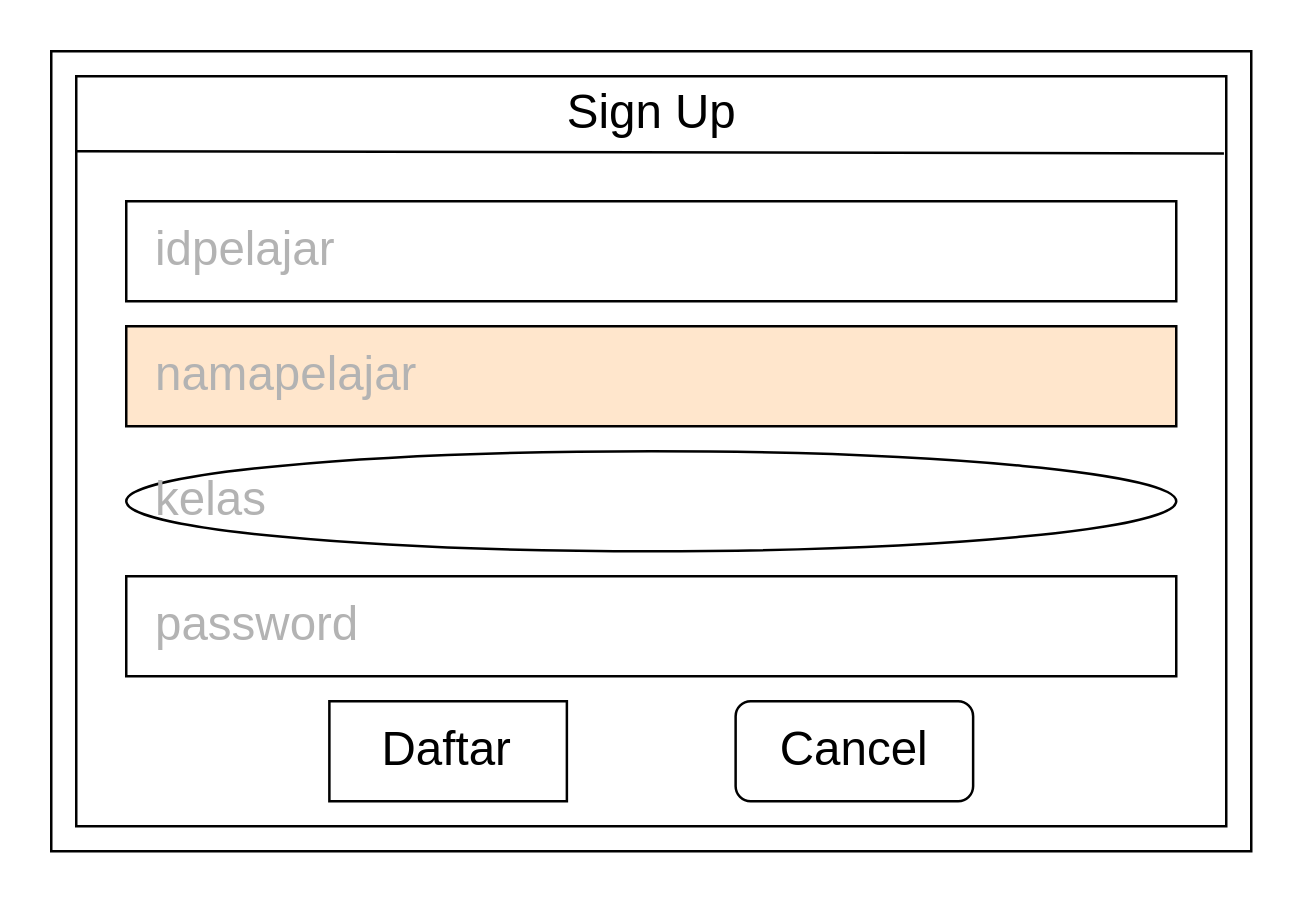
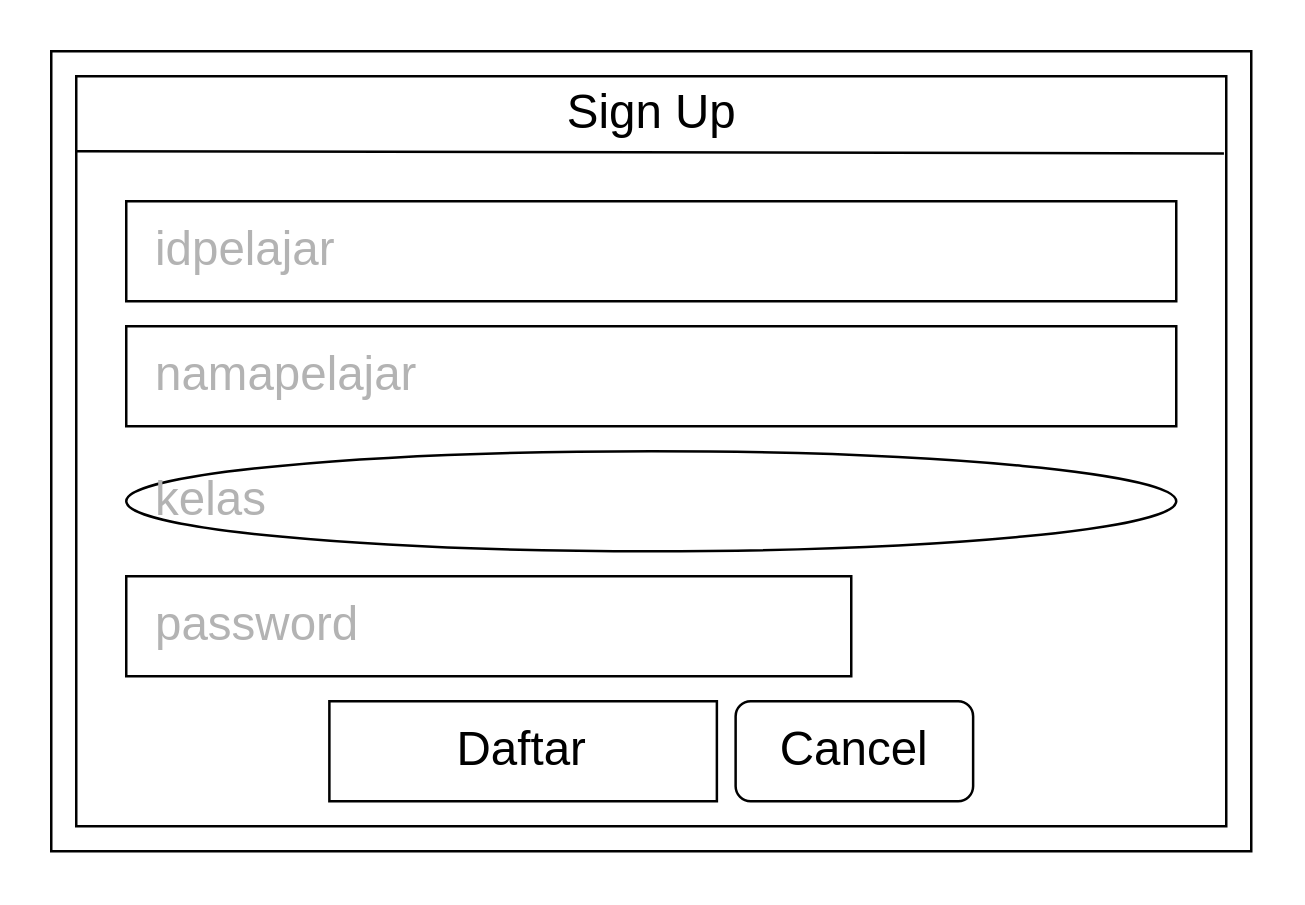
node "namapelajar": fillcolor #ffe6cc -> #ffffff
node "password": size 1050x100 -> 725x100
node "Daftar": size 238x100 -> 388x100
